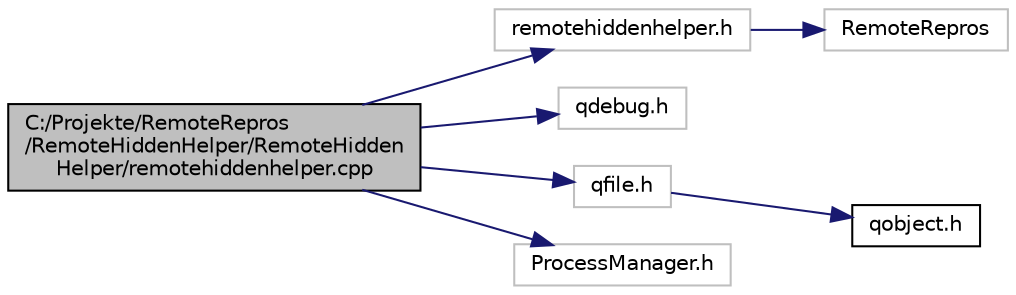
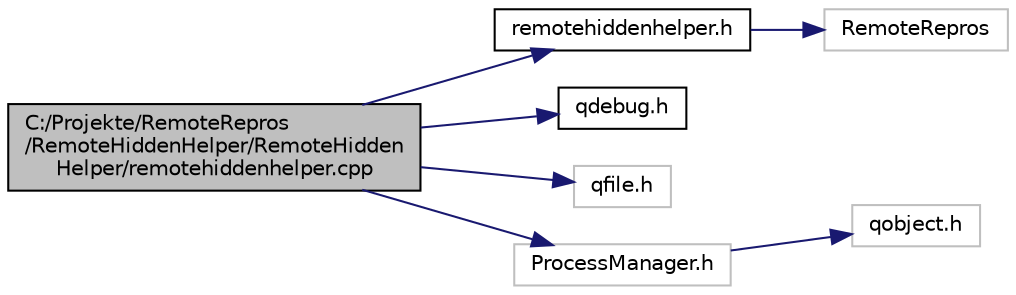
node "remotehiddenhelper.h": color grey75 -> black
node "qdebug.h": color grey75 -> black
edge "qfile.h" -> "qobject.h": now "ProcessManager.h" -> "qobject.h"
node "qobject.h": color black -> grey75
